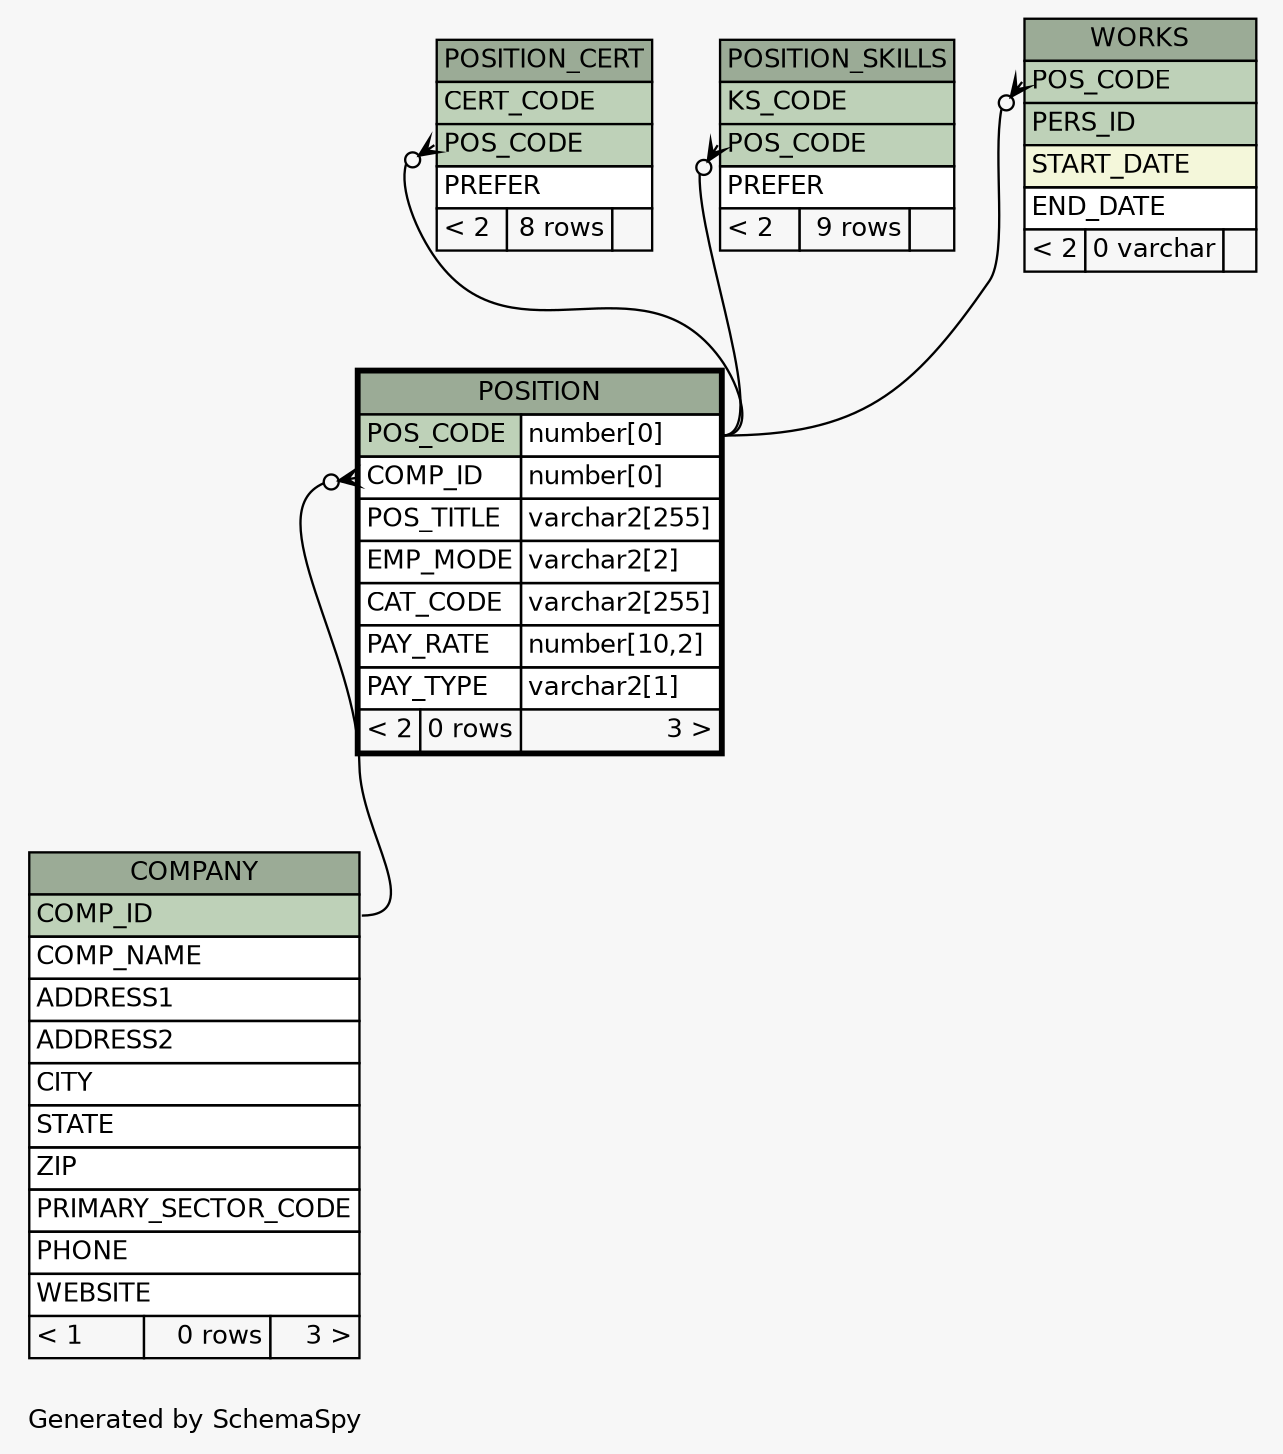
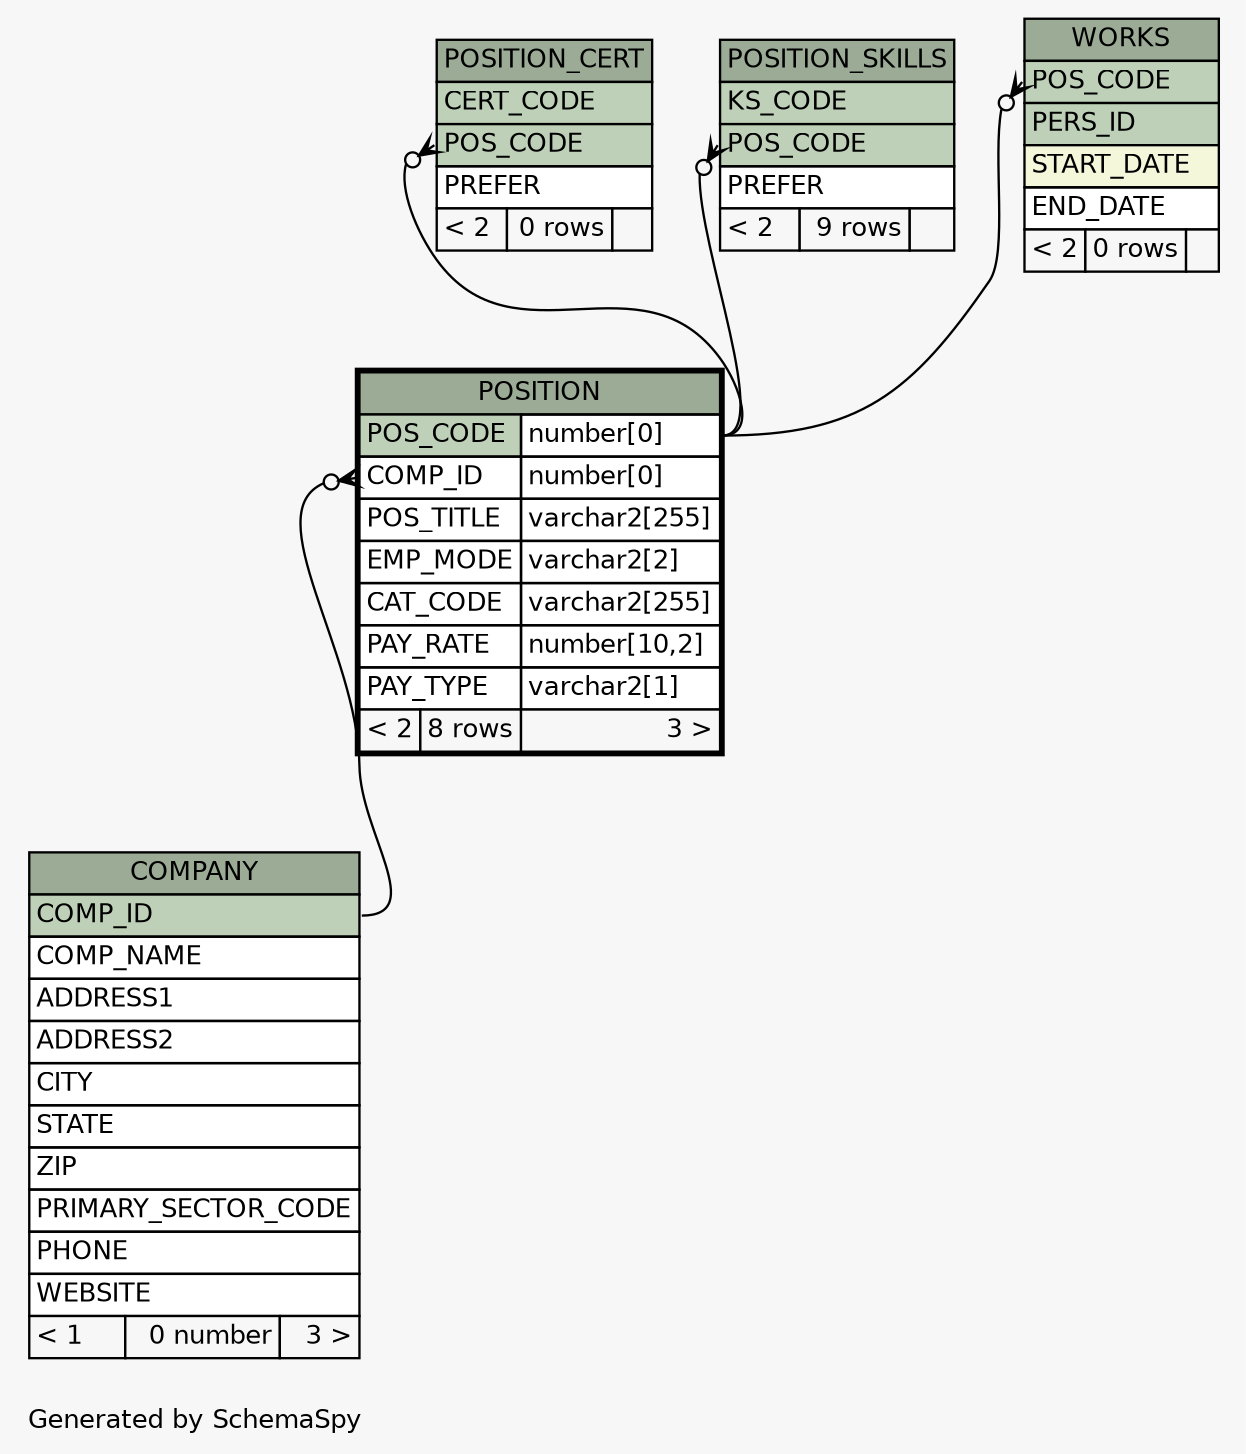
node "POSITION_CERT": text "8 rows" -> "0 rows"
node "WORKS": text "0 varchar" -> "0 rows"
node "POSITION": text "0 rows" -> "8 rows"
node "COMPANY": text "0 rows" -> "0 number"
